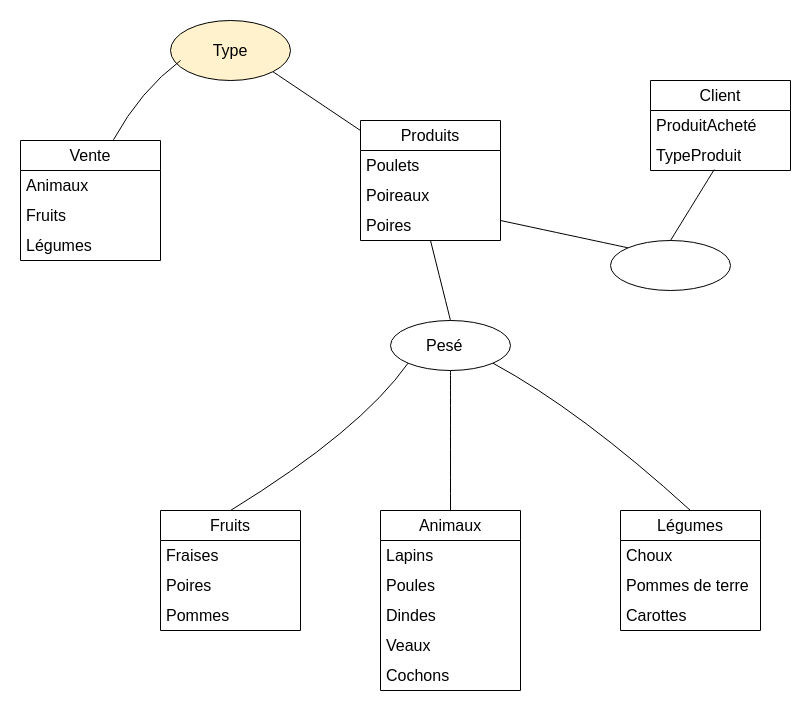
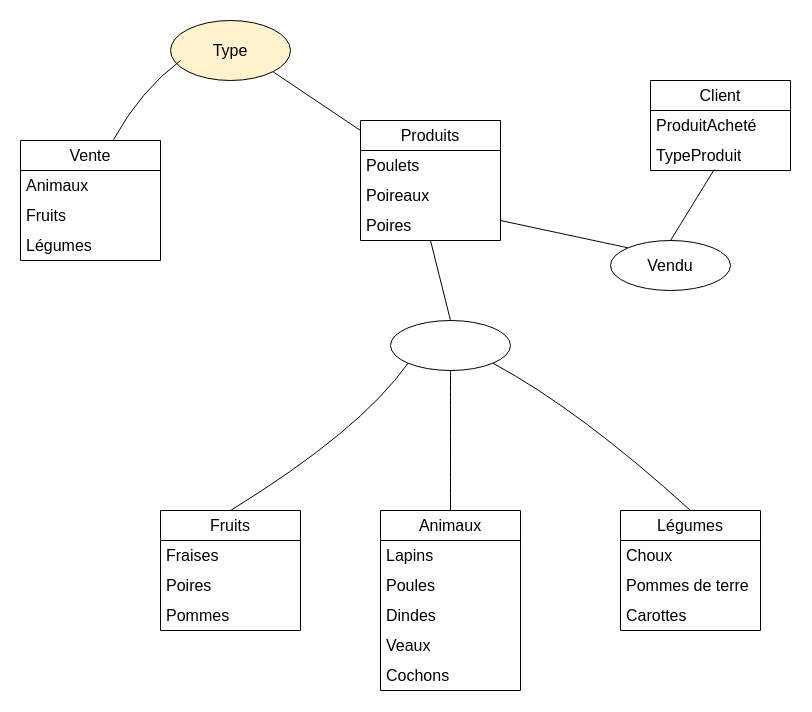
node "Vendu": added
node "Pesé": removed
